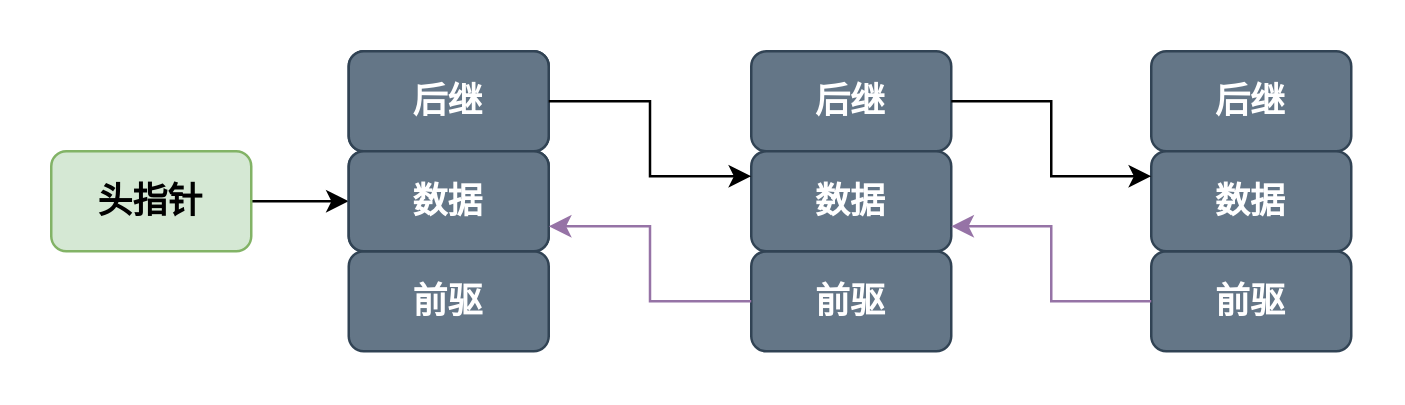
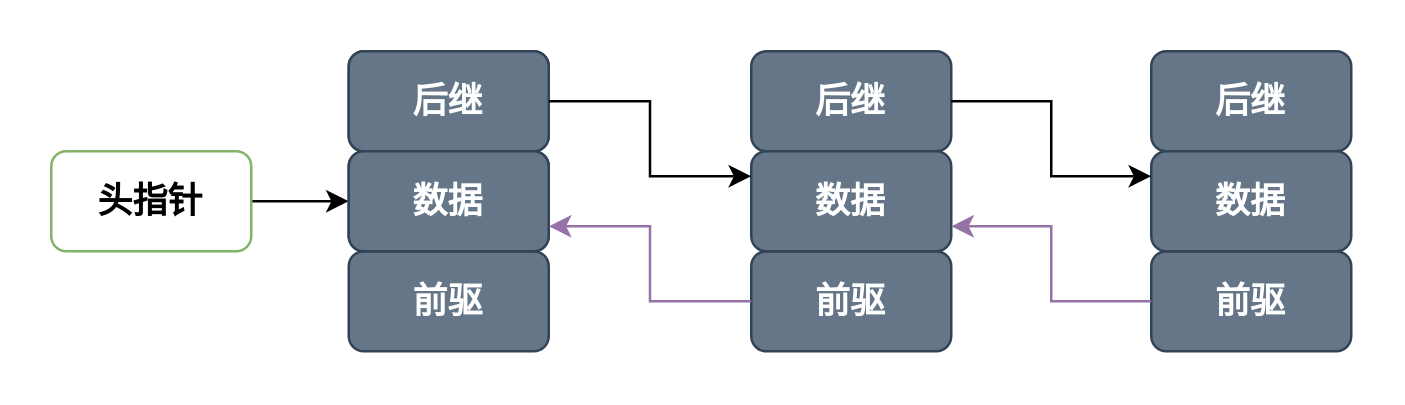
node "头指针": fillcolor #d5e8d4 -> #ffffff
